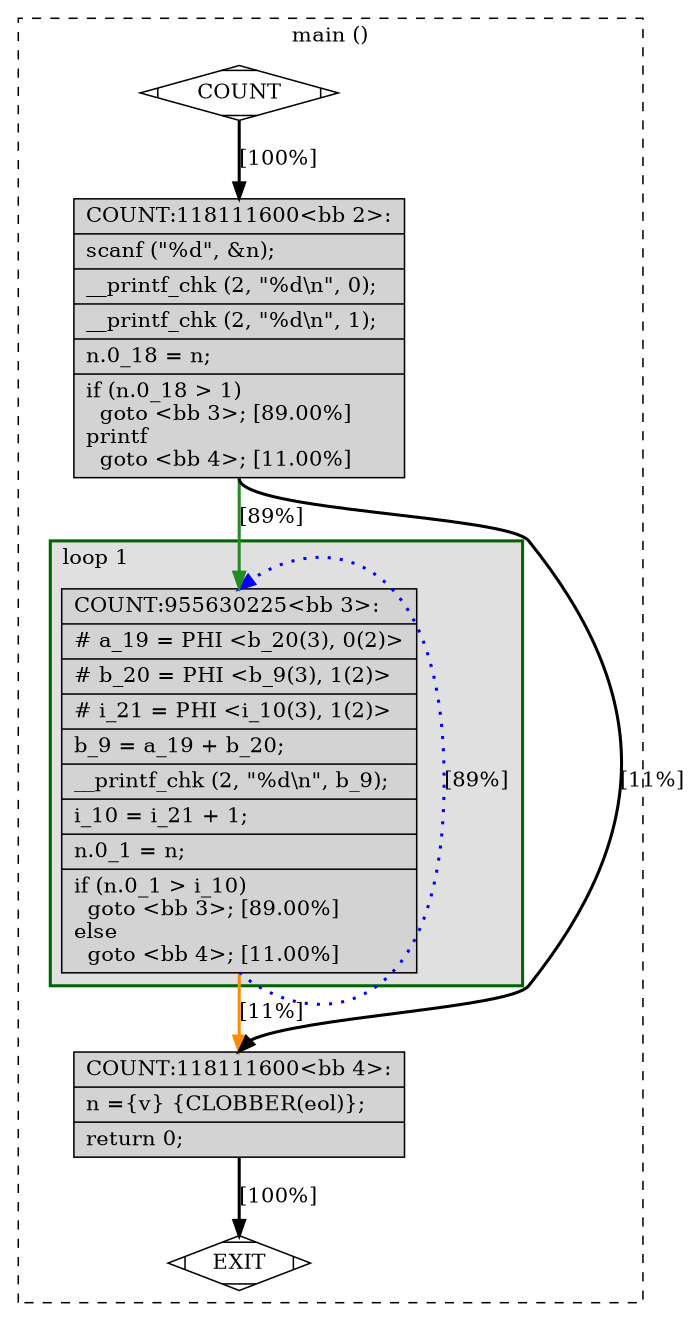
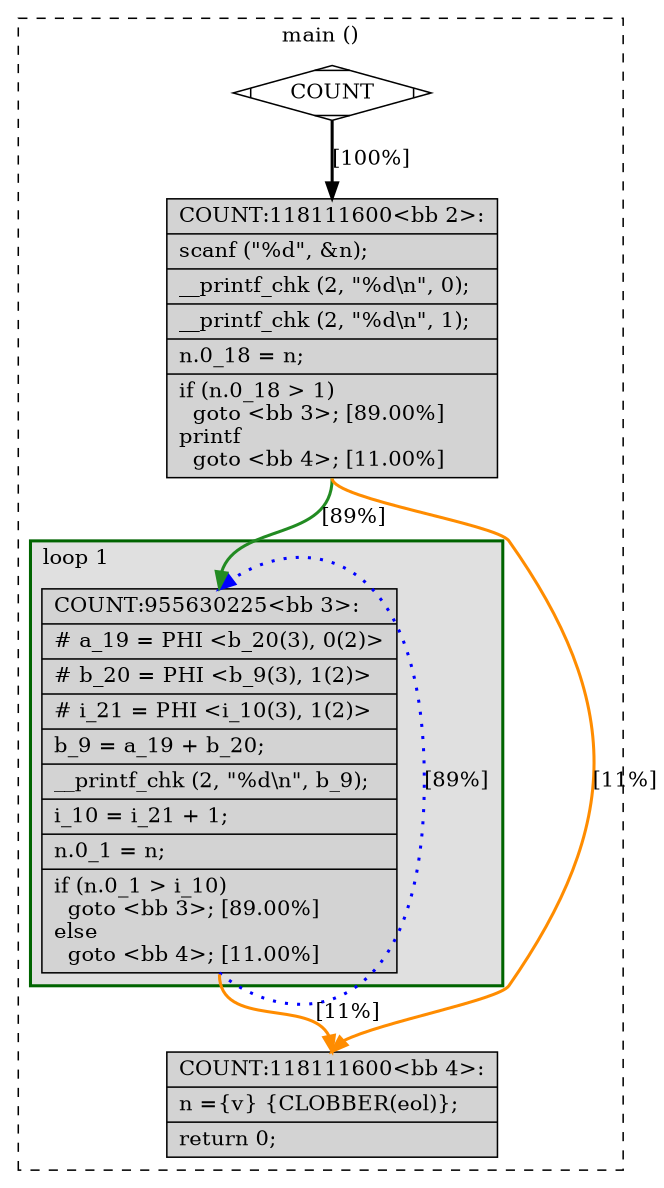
edge "COUNT:118111600<bb 2>:" -> "COUNT:118111600<bb 4>:": color black -> darkorange
node "EXIT": removed
